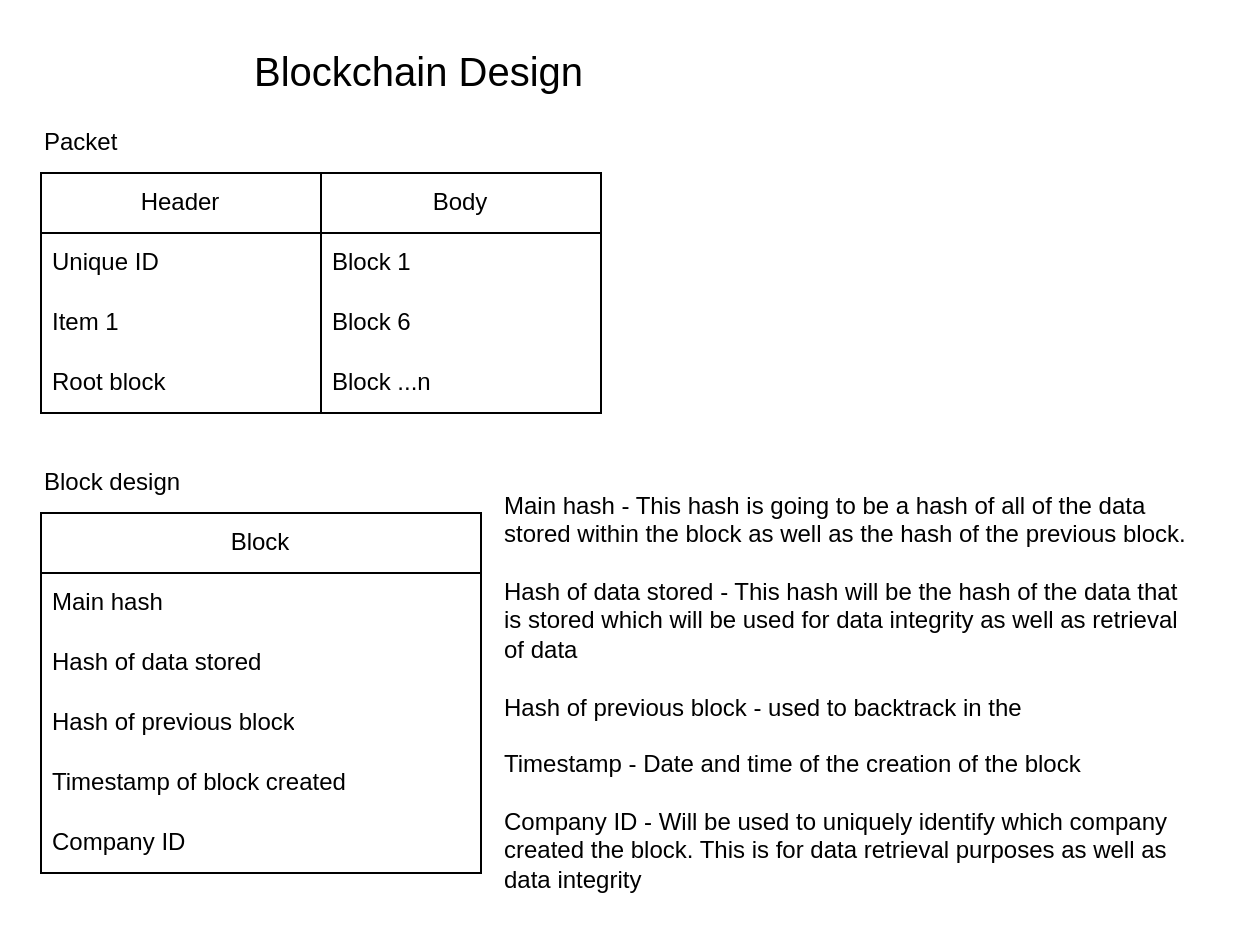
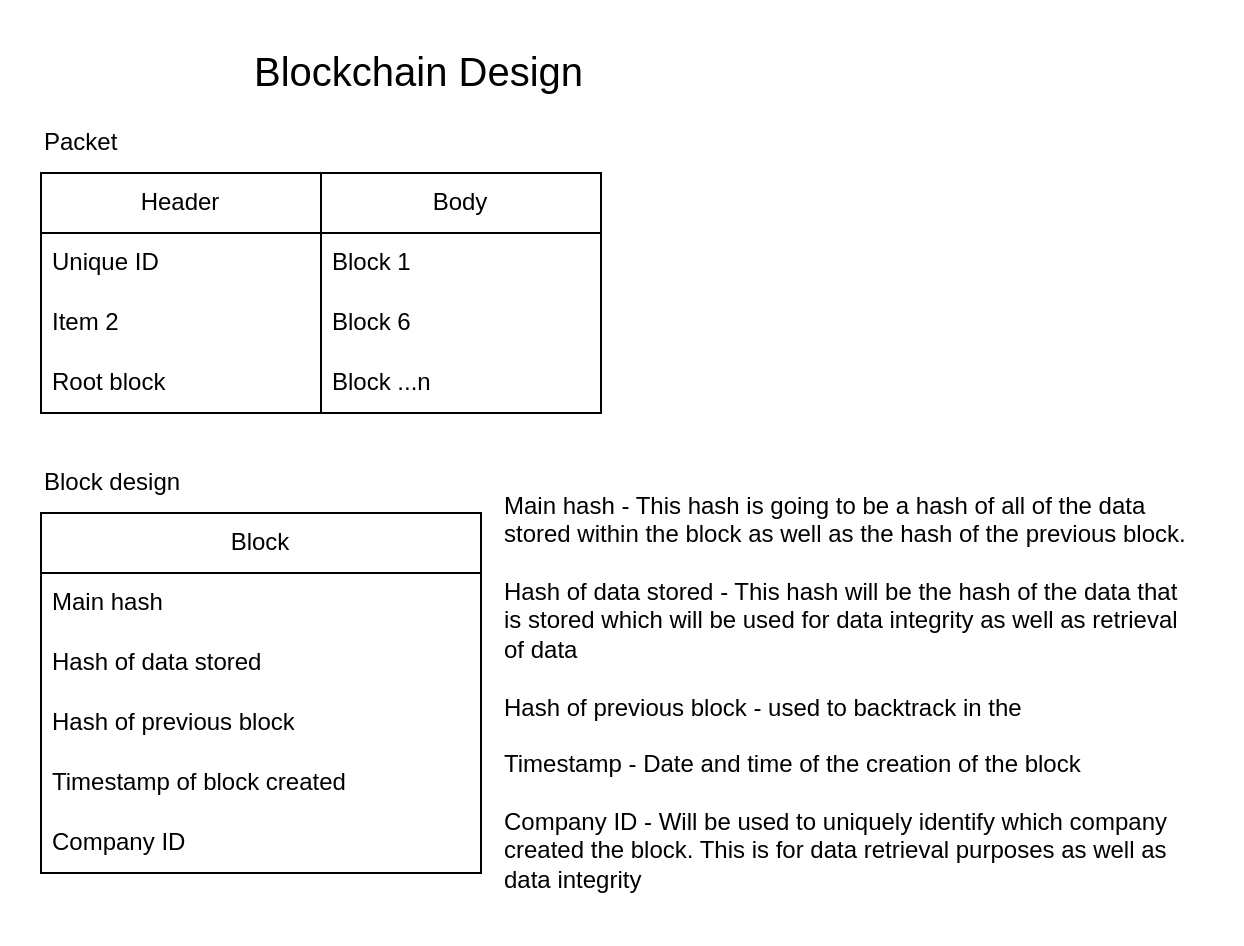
node "Item 1": label "Item 1" -> "Item 2"
